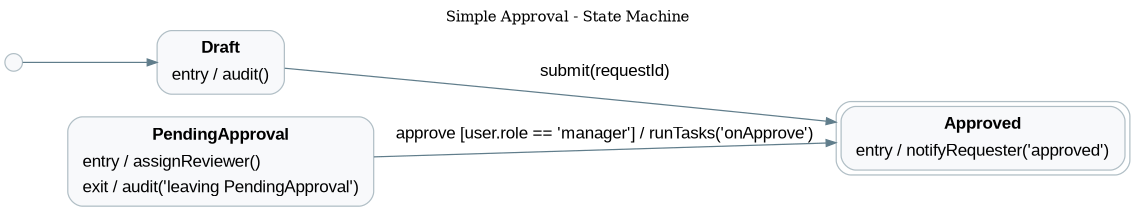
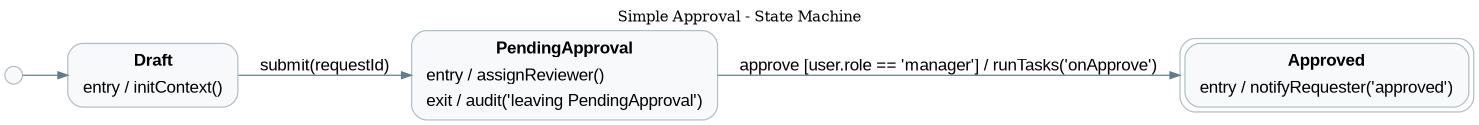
node "Draft": text "entry / audit()" -> "entry / initContext()"
edge "Draft" -> "Approved": now "Draft" -> "PendingApproval"
